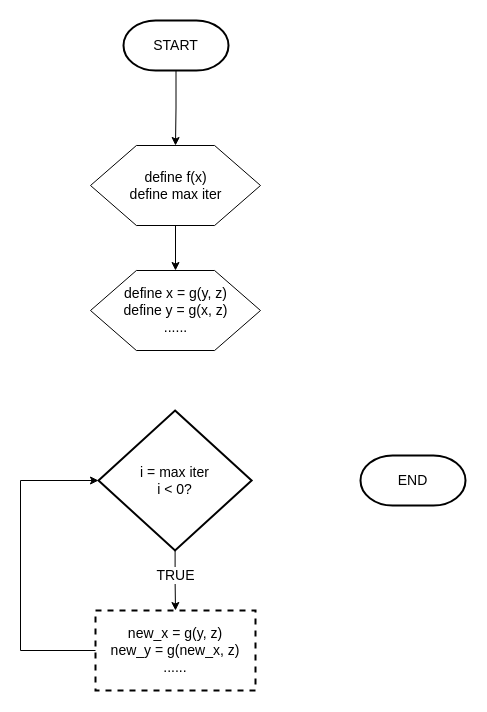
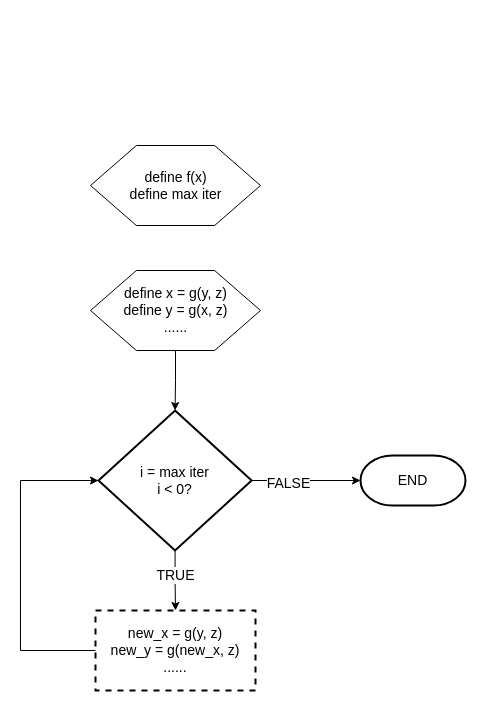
node "START": removed
edge "START" -> "define f(x) define max iter": removed
edge "define f(x) define max iter" -> "define x = g(y, z) define y = g(x, z) ......": removed
edge "define x = g(y, z) define y = g(x, z) ......" -> "i = max iter i < 0?": added
edge "i = max iter i < 0?" -> "END": added, label "FALSE"
